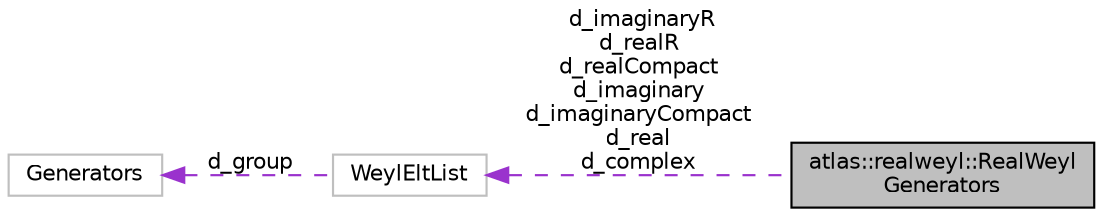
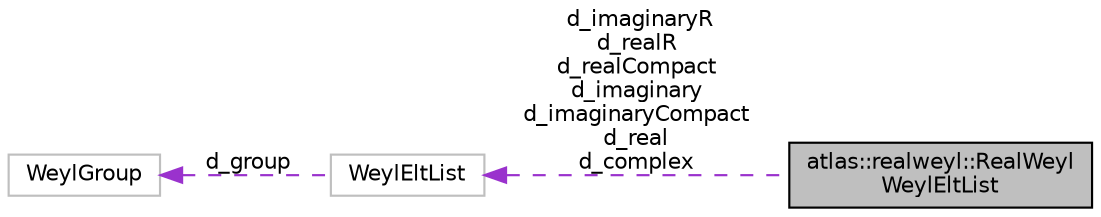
node "Generators": label "Generators" -> "WeylGroup"
node "atlas::realweyl::RealWeyl Generators": label "atlas::realweyl::RealWeyl Generators" -> "atlas::realweyl::RealWeyl WeylEltList"
